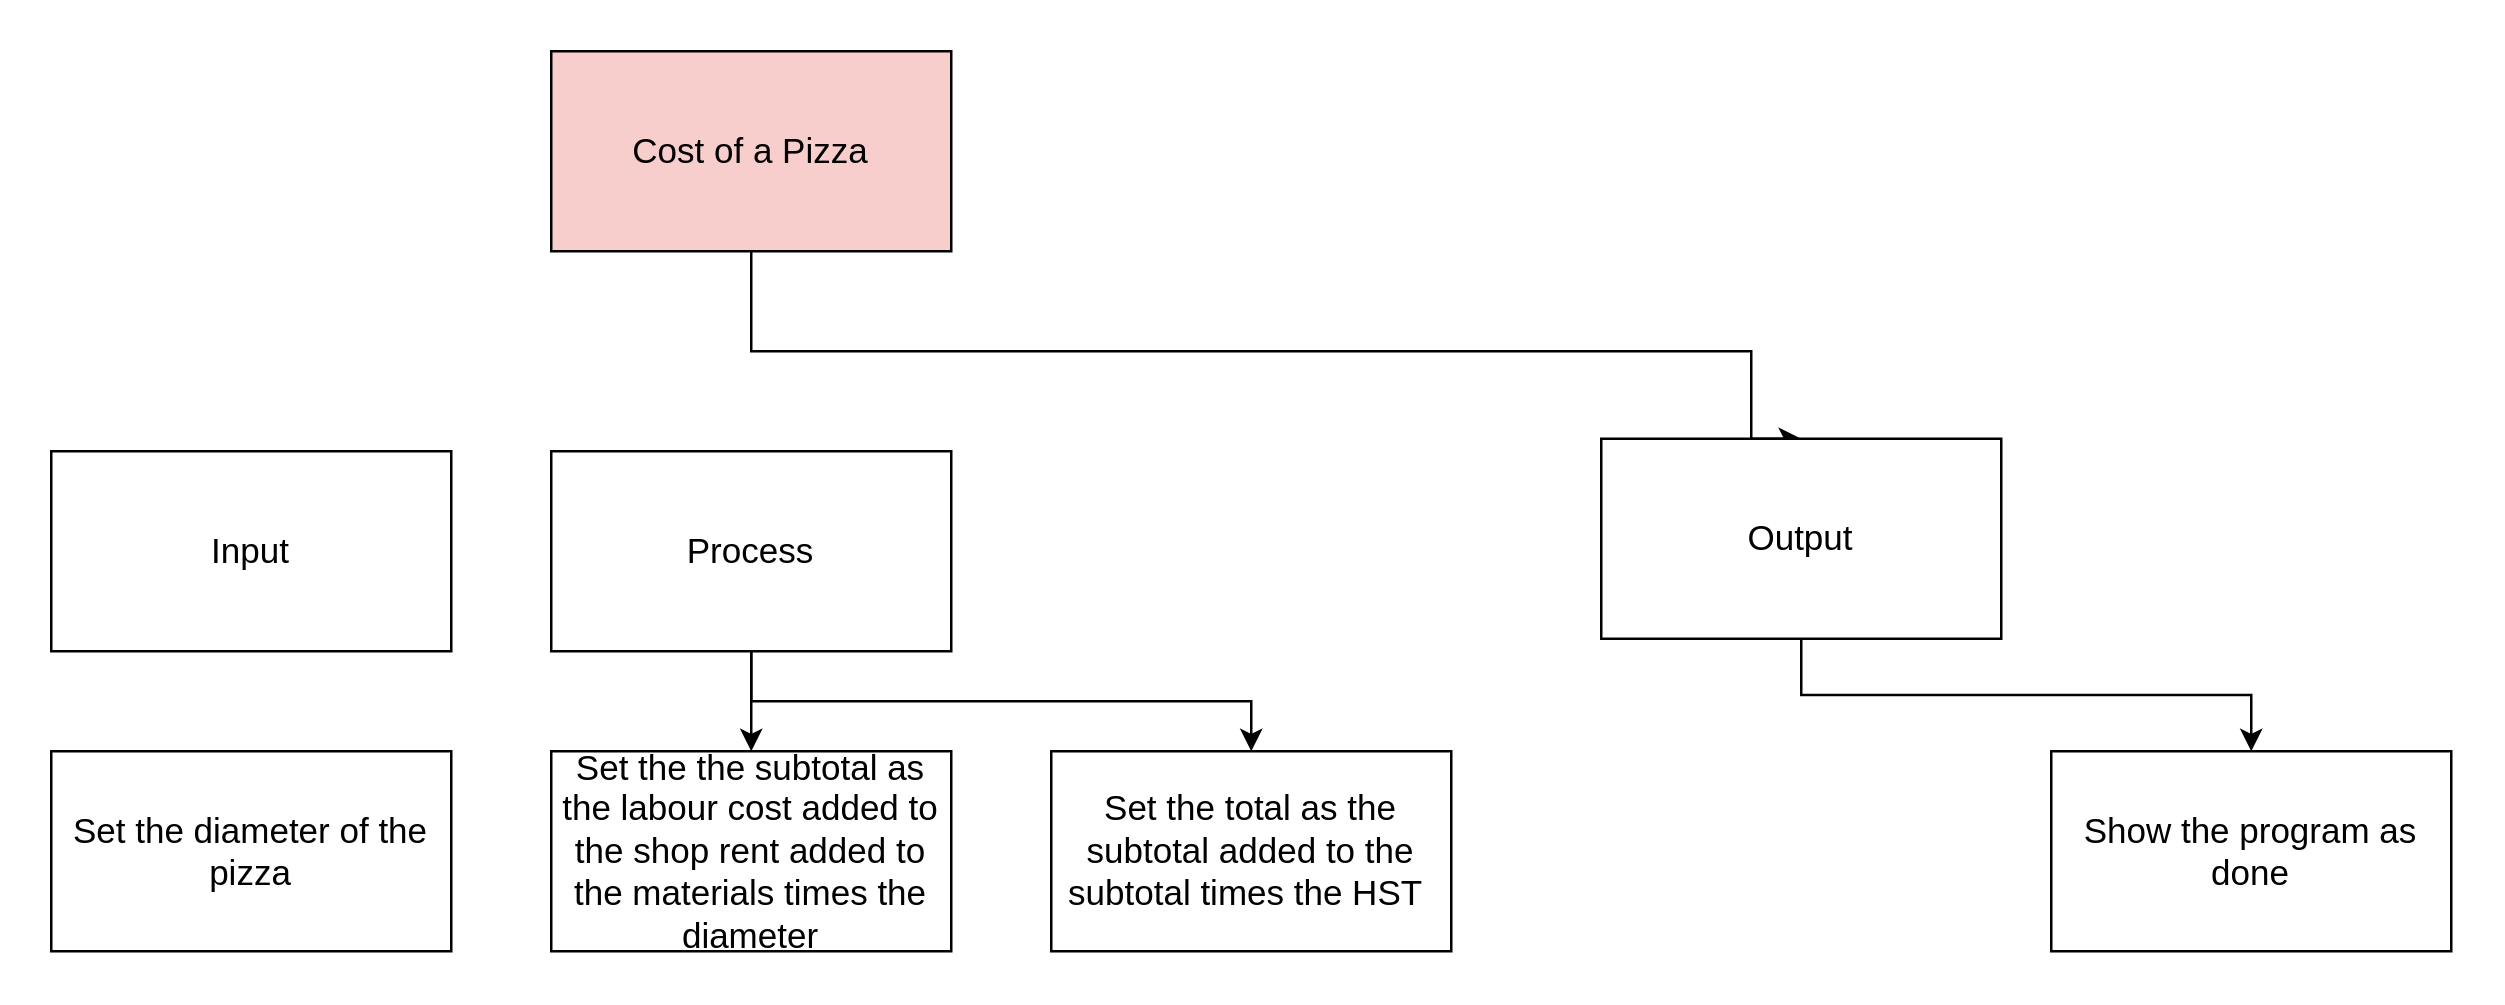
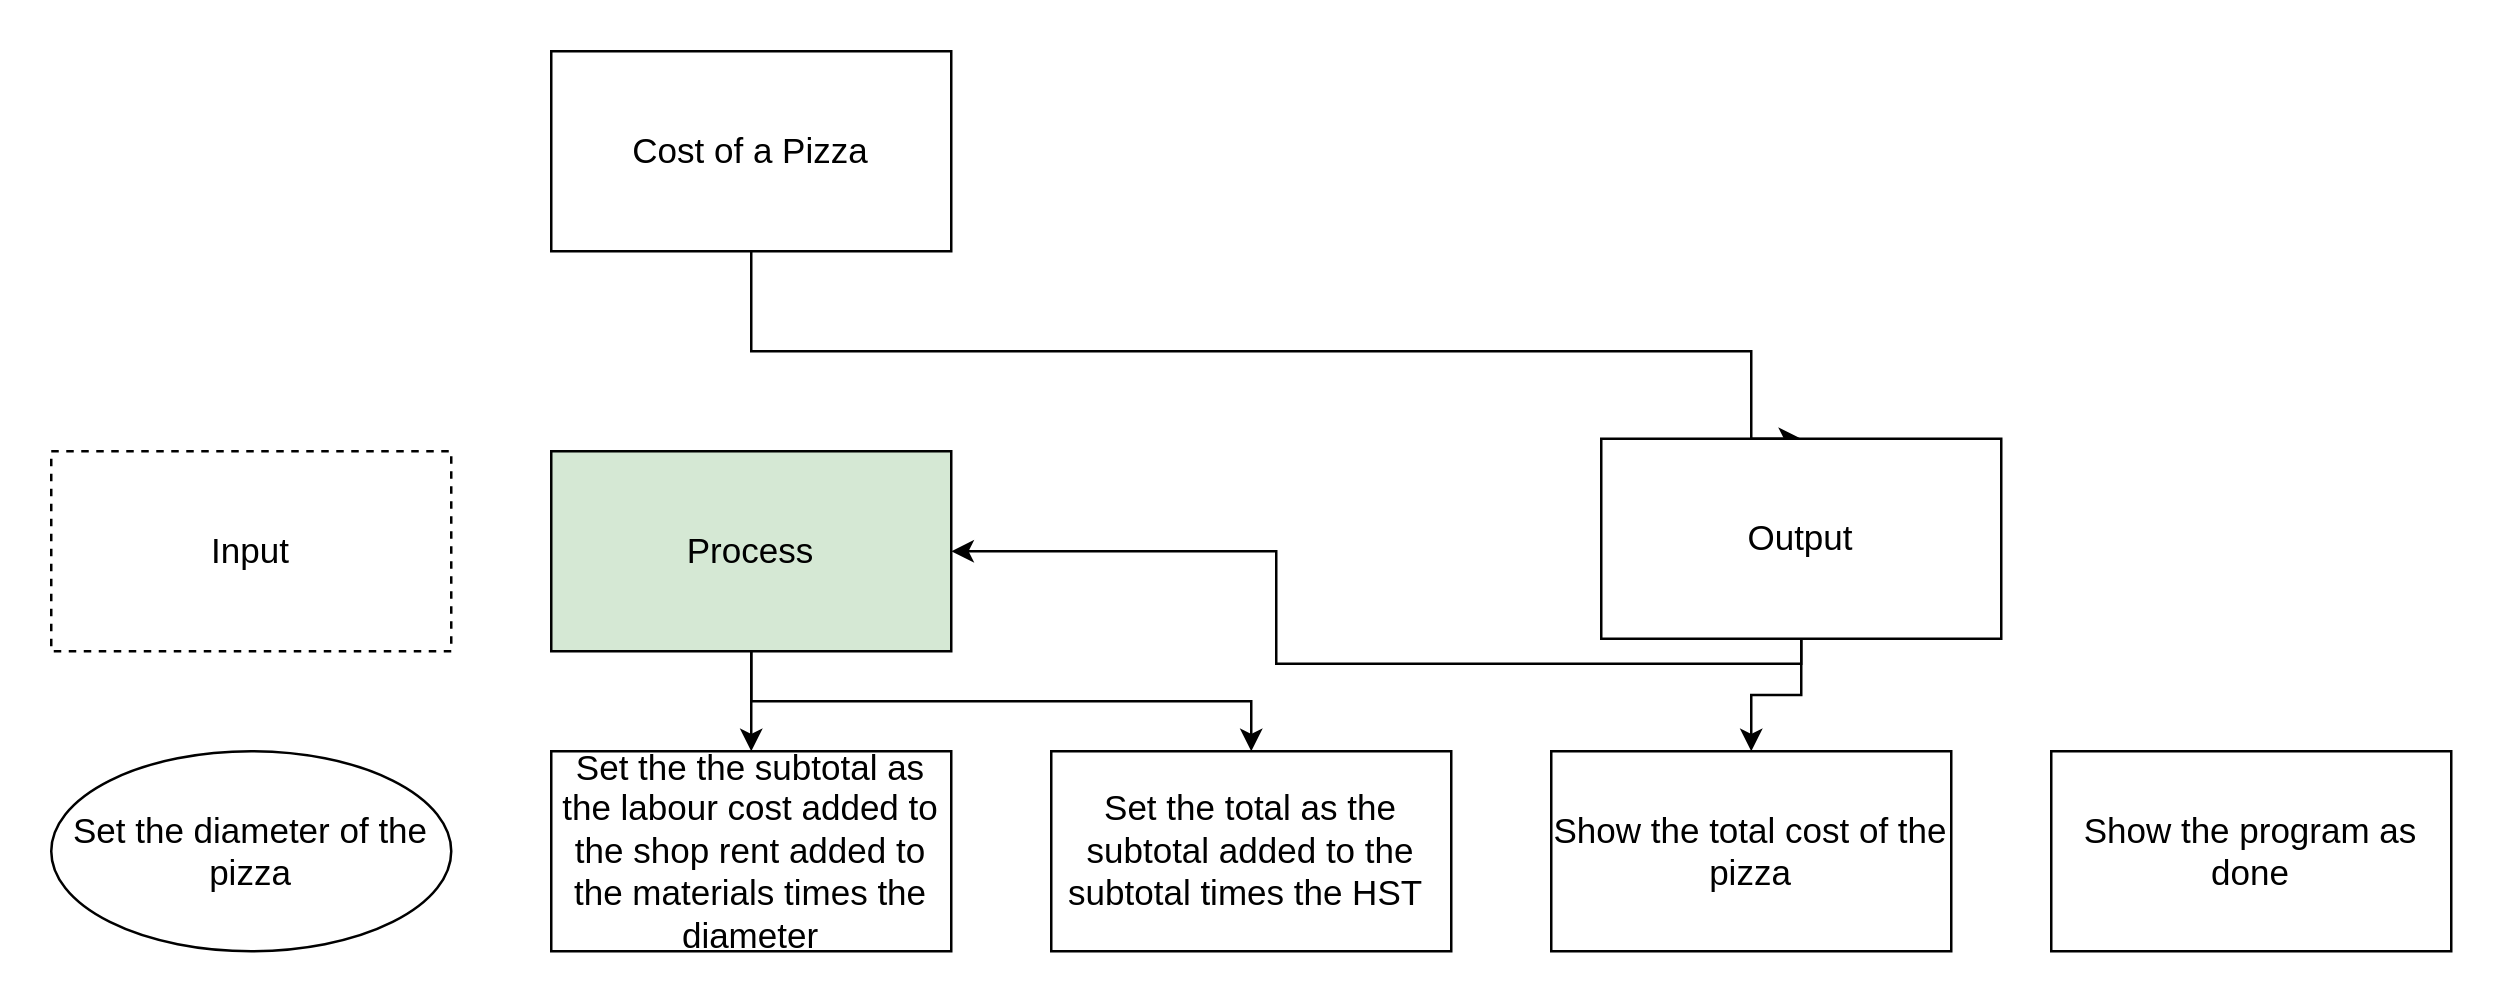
node "Cost of a Pizza": fillcolor #f8cecc -> #ffffff
node "Input": style solid -> dashed
node "Process": fillcolor #ffffff -> #d5e8d4
edge "Output" -> "Show the total cost of the pizza": added
edge "Output" -> "Show the program as done": now "Output" -> "Process"
node "Set the diameter of the pizza": shape rectangle -> ellipse
node "Show the total cost of the pizza": added
